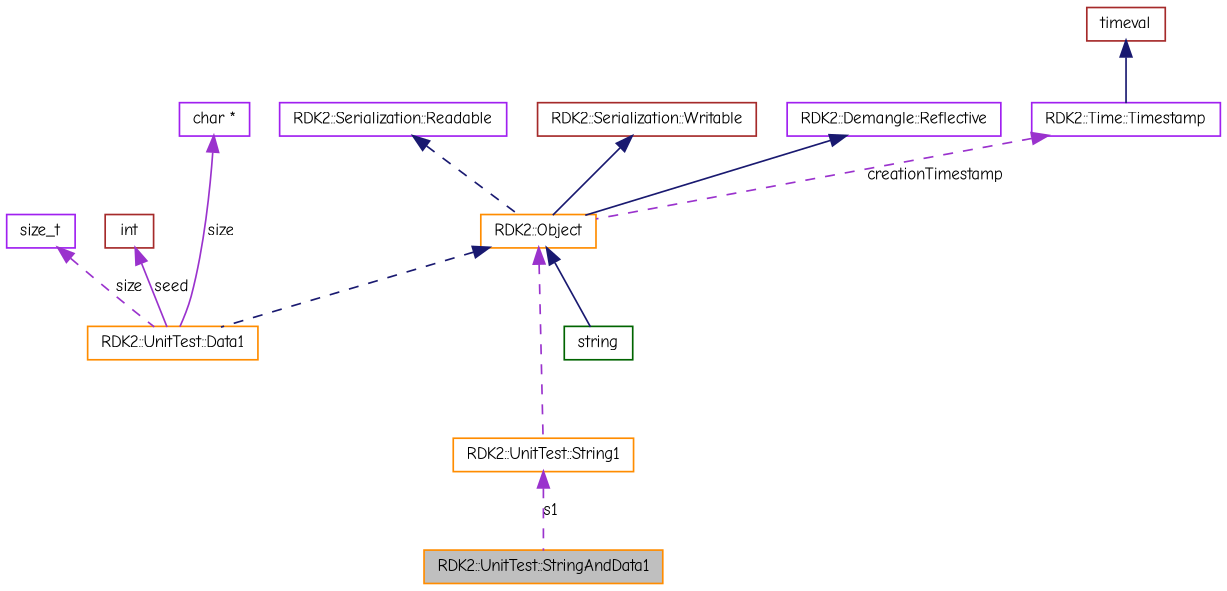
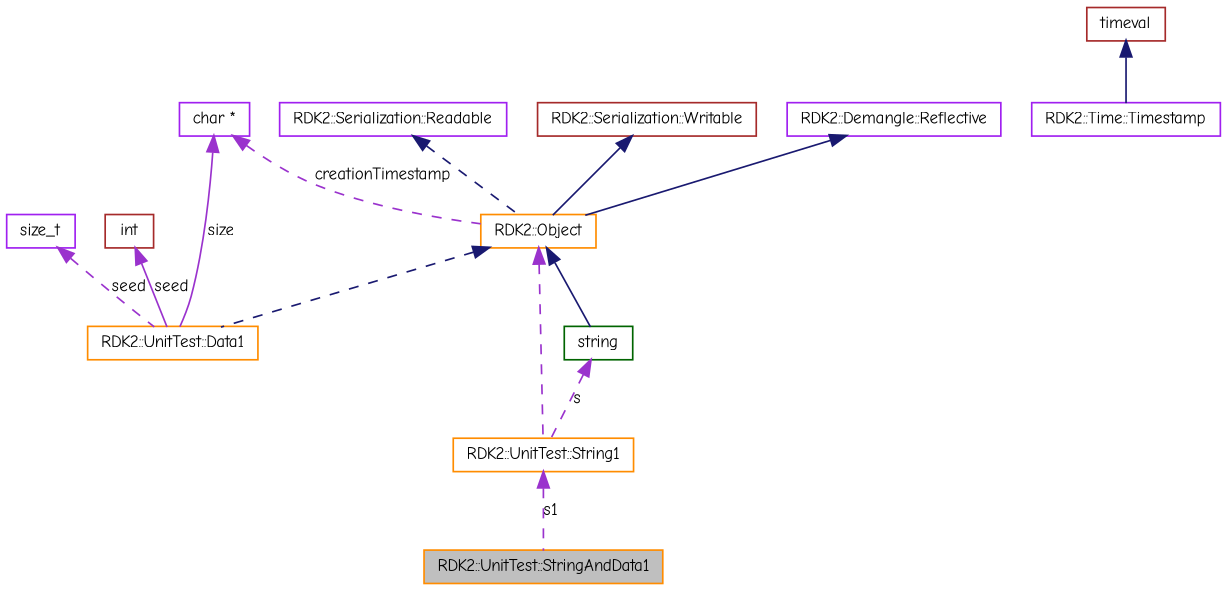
edge "RDK2::Object" -> "RDK2::Time::Timestamp": now "RDK2::Object" -> "char *"
edge "RDK2::UnitTest::Data1" -> "size_t": label "size" -> "seed"
edge "RDK2::UnitTest::String1" -> "string": added, label "s"
